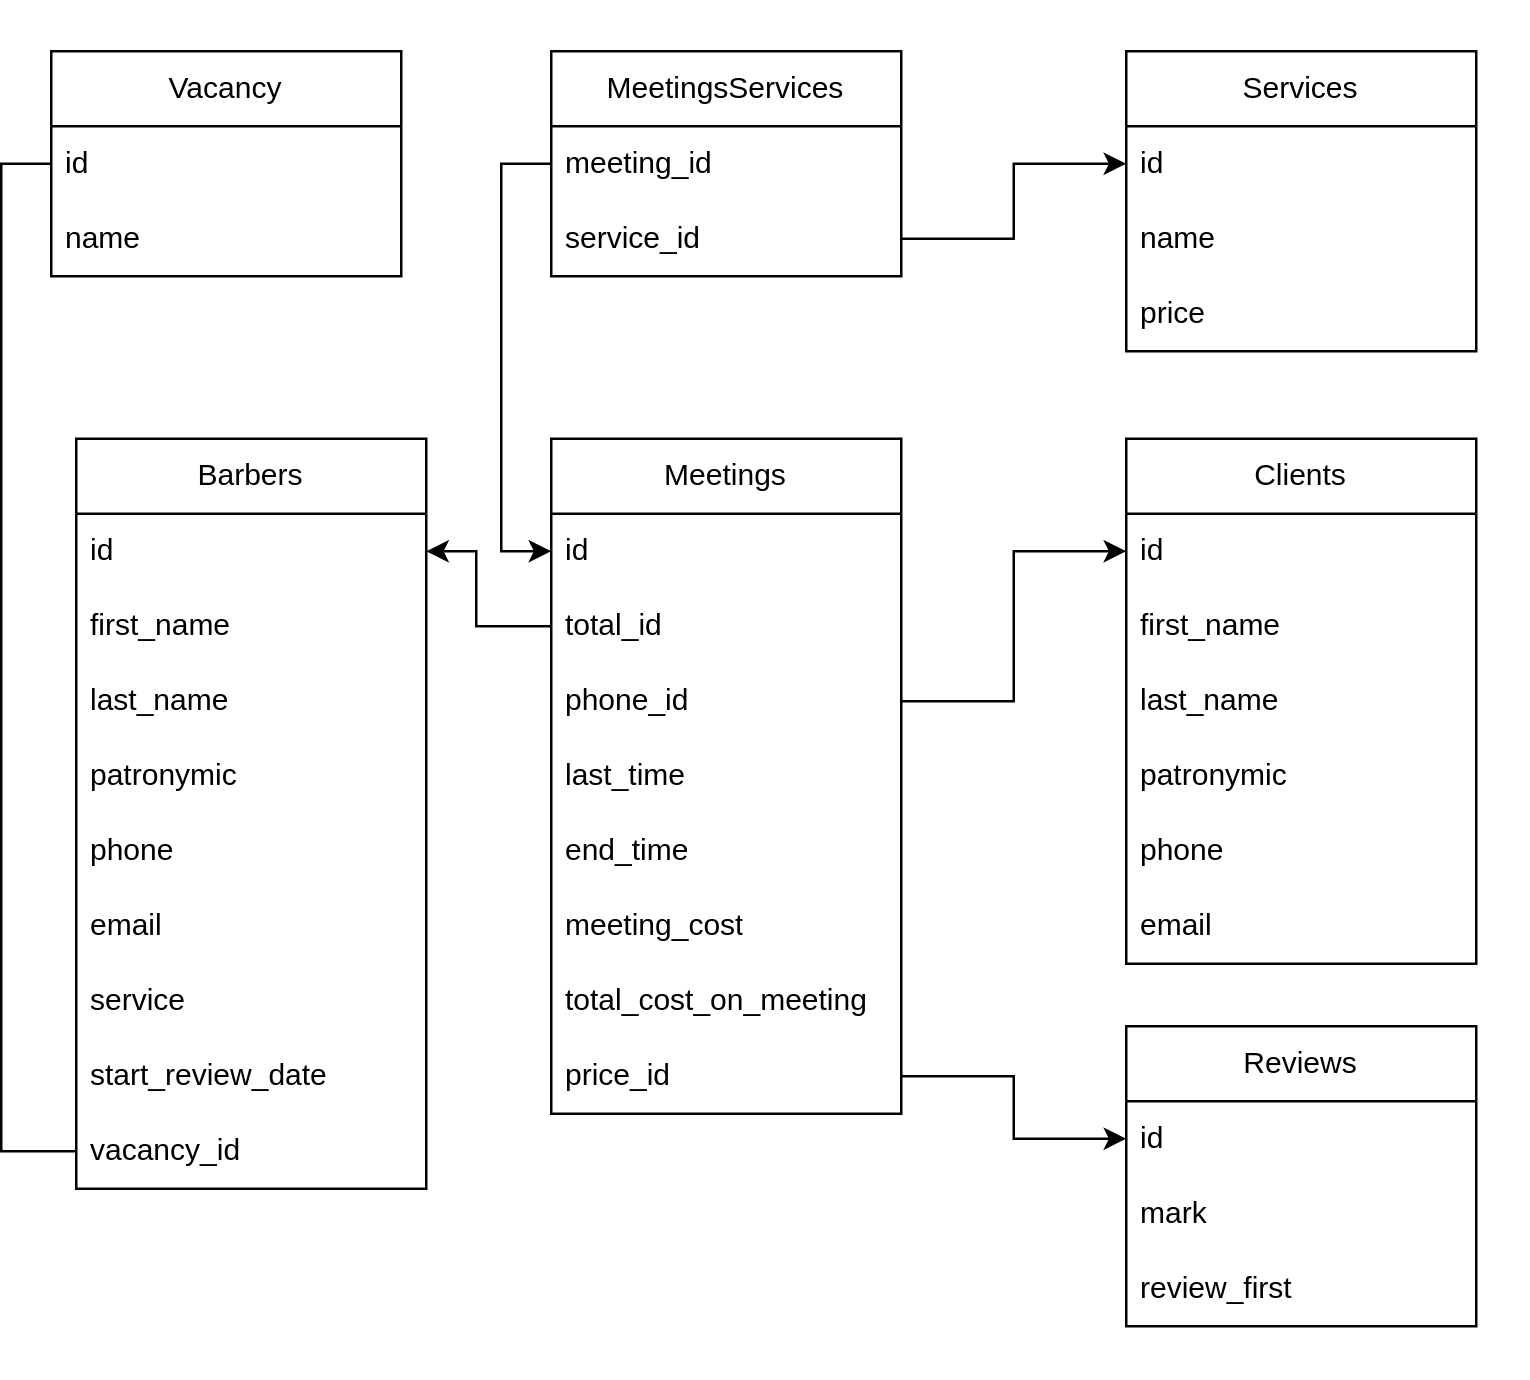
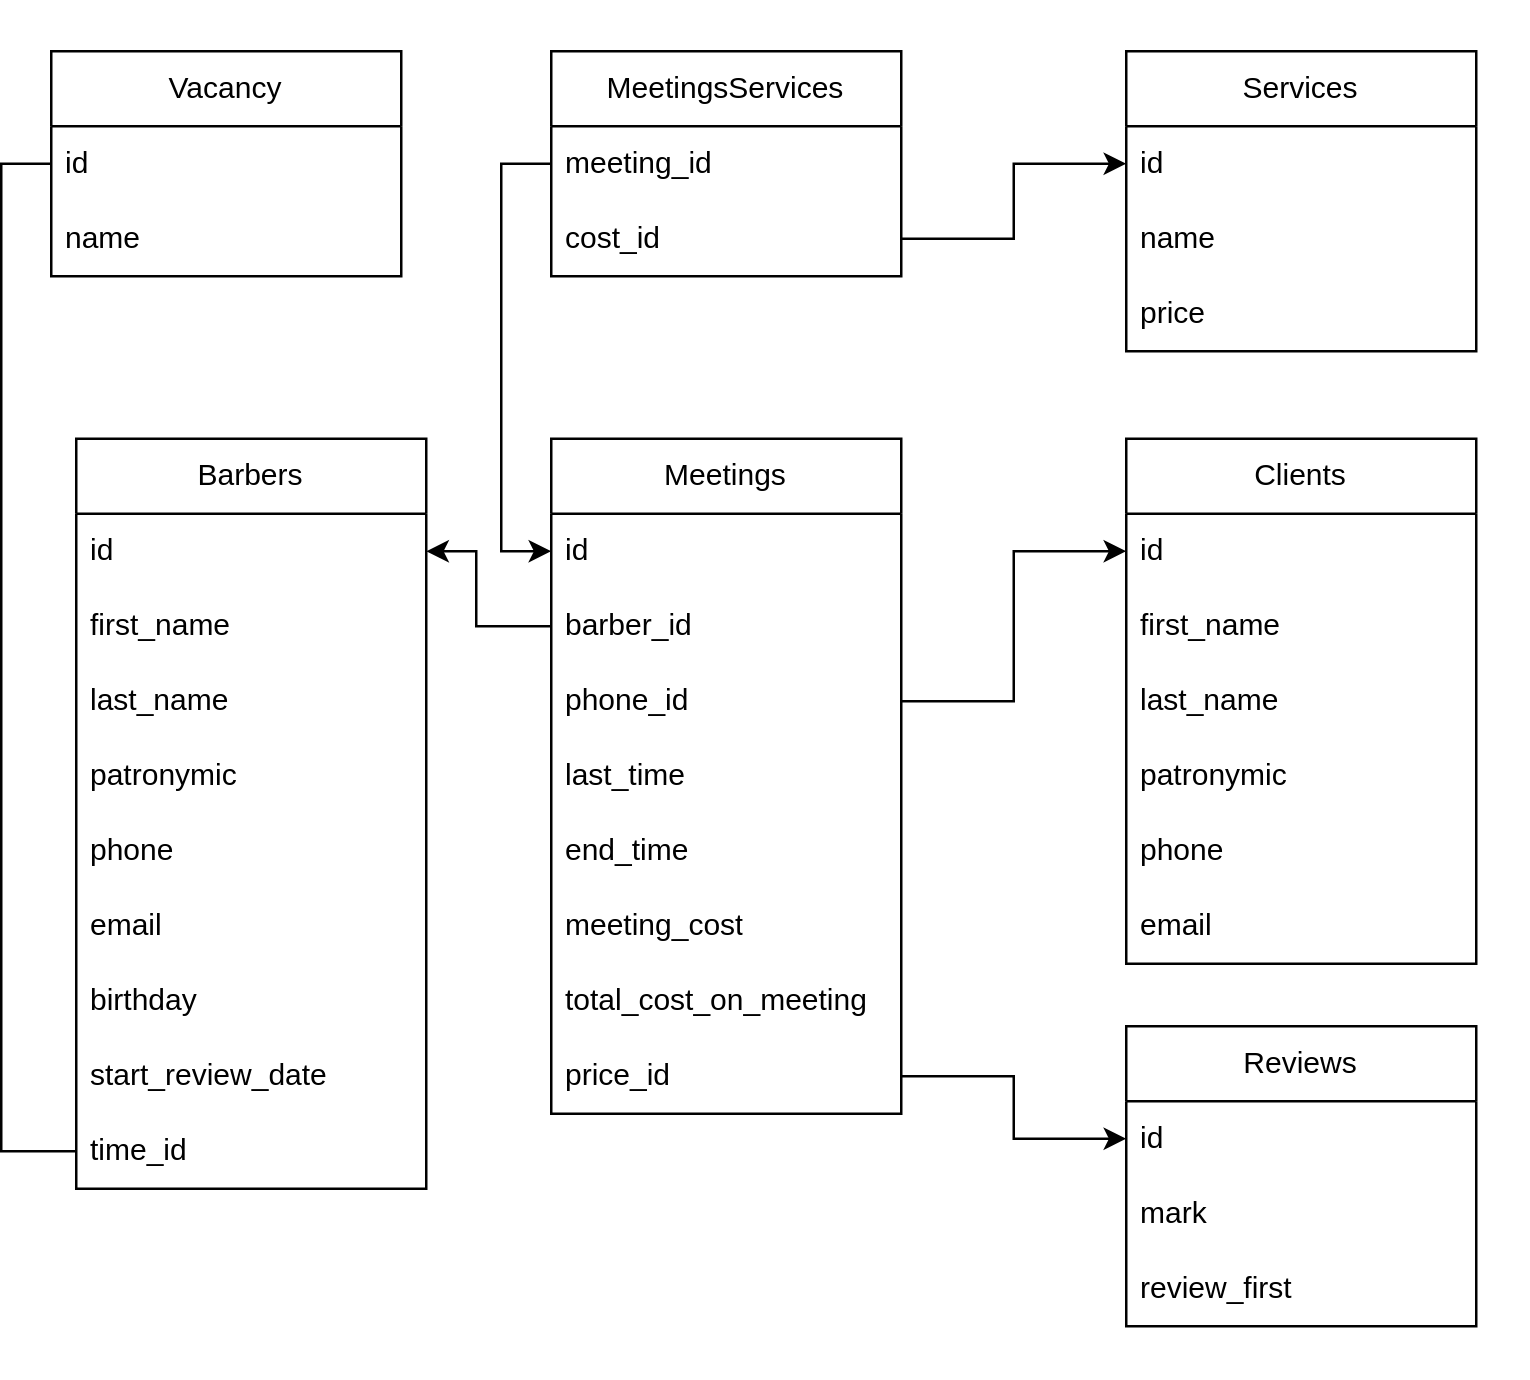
node "service_id": label "service_id" -> "cost_id"
node "total_id": label "total_id" -> "barber_id"
node "service": label "service" -> "birthday"
node "vacancy_id": label "vacancy_id" -> "time_id"
